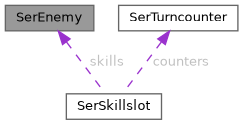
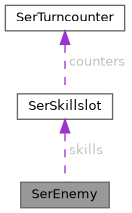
edge "SerSkillslot" -> "SerEnemy": reversed
